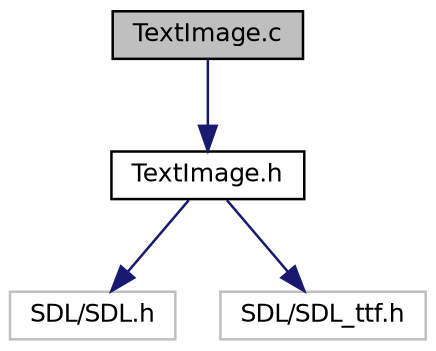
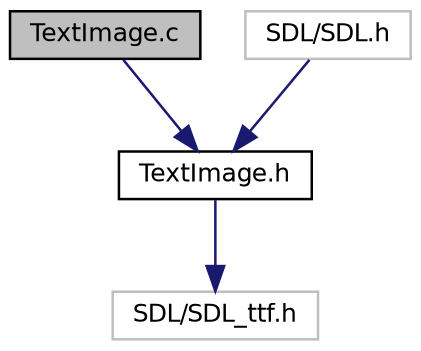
edge "TextImage.h" -> "SDL/SDL.h": reversed
